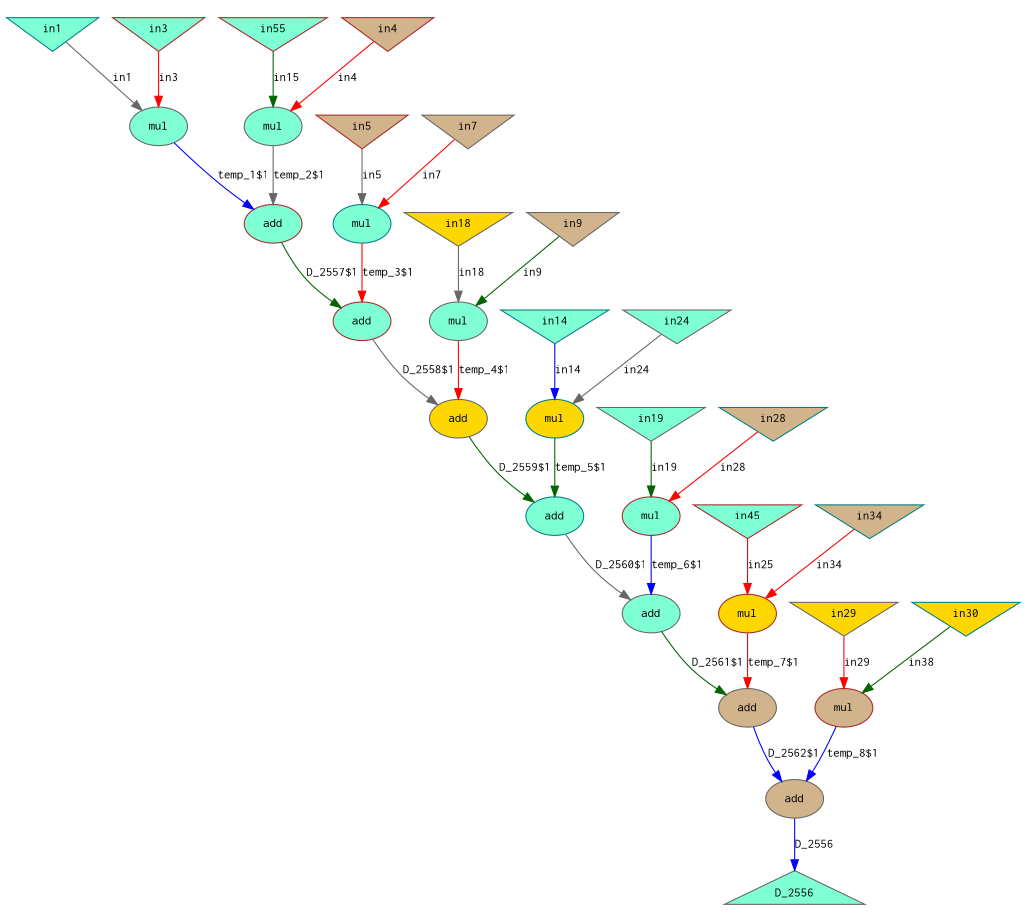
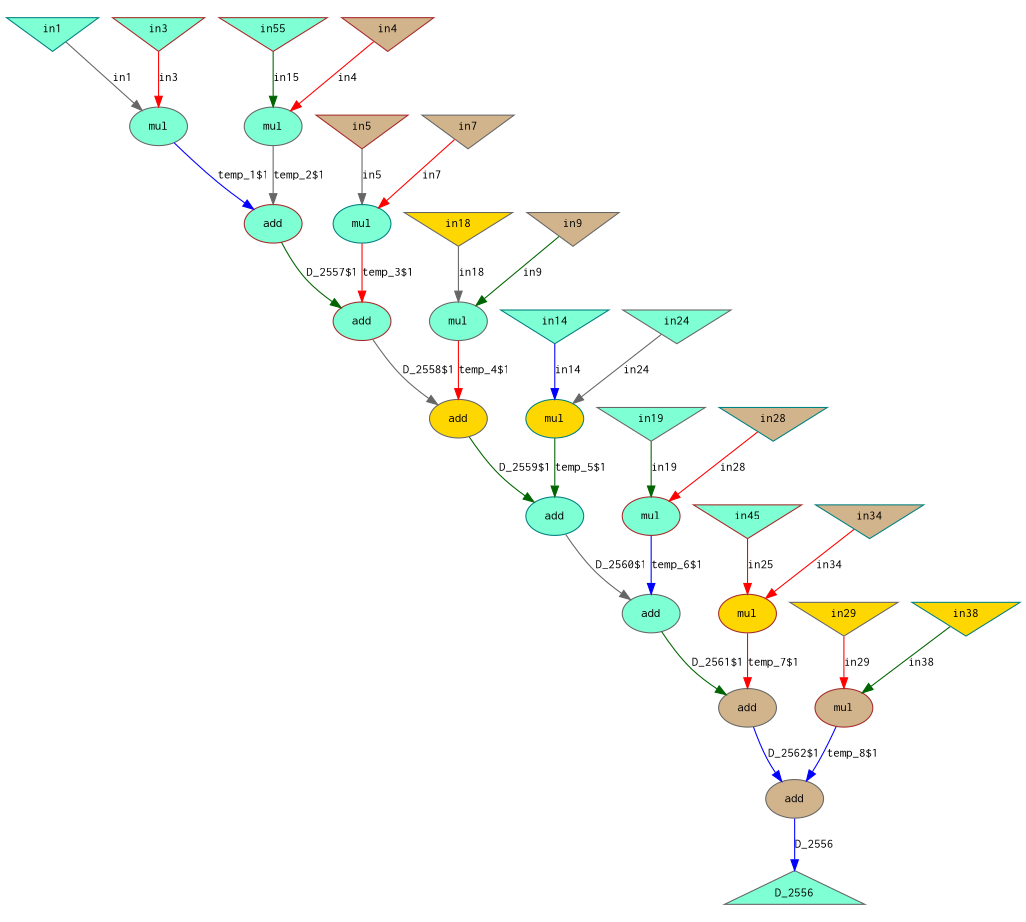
node "in30": label "in30" -> "in38"
